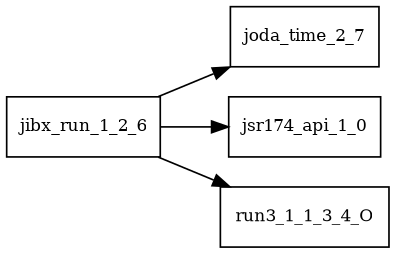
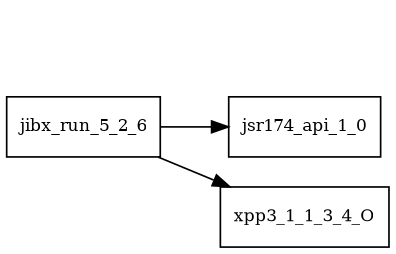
node "joda_time_2_7": removed
node "jibx_run_1_2_6": label "jibx_run_1_2_6" -> "jibx_run_5_2_6"
node "run3_1_1_3_4_O": label "run3_1_1_3_4_O" -> "xpp3_1_1_3_4_O"
